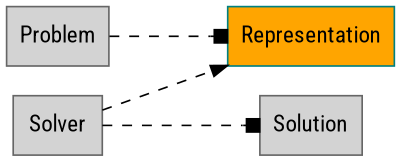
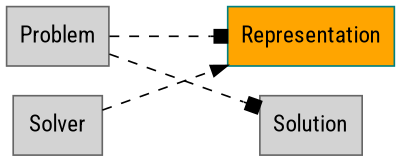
edge "Solver" -> "Solution": now "Problem" -> "Solution"
